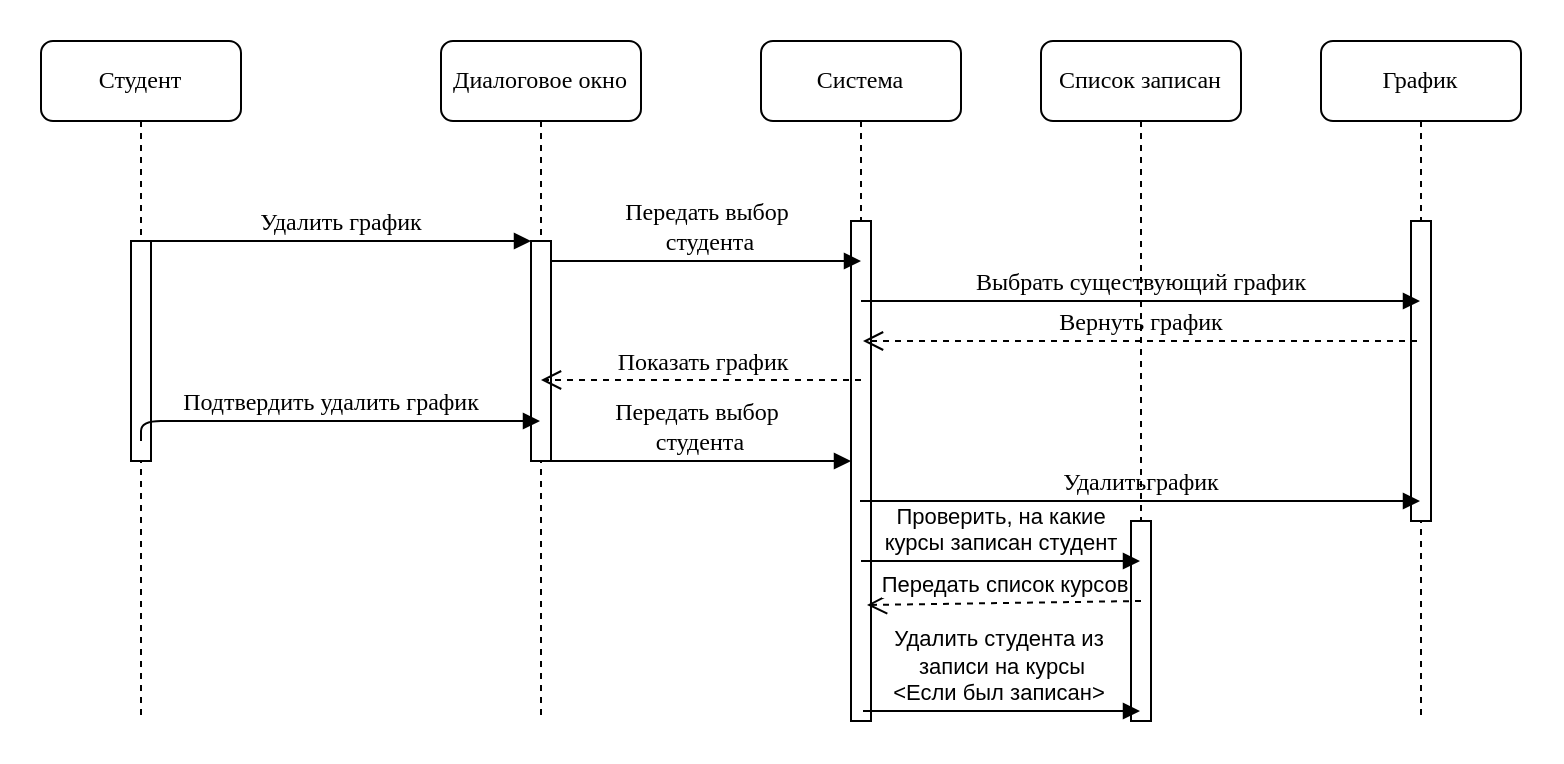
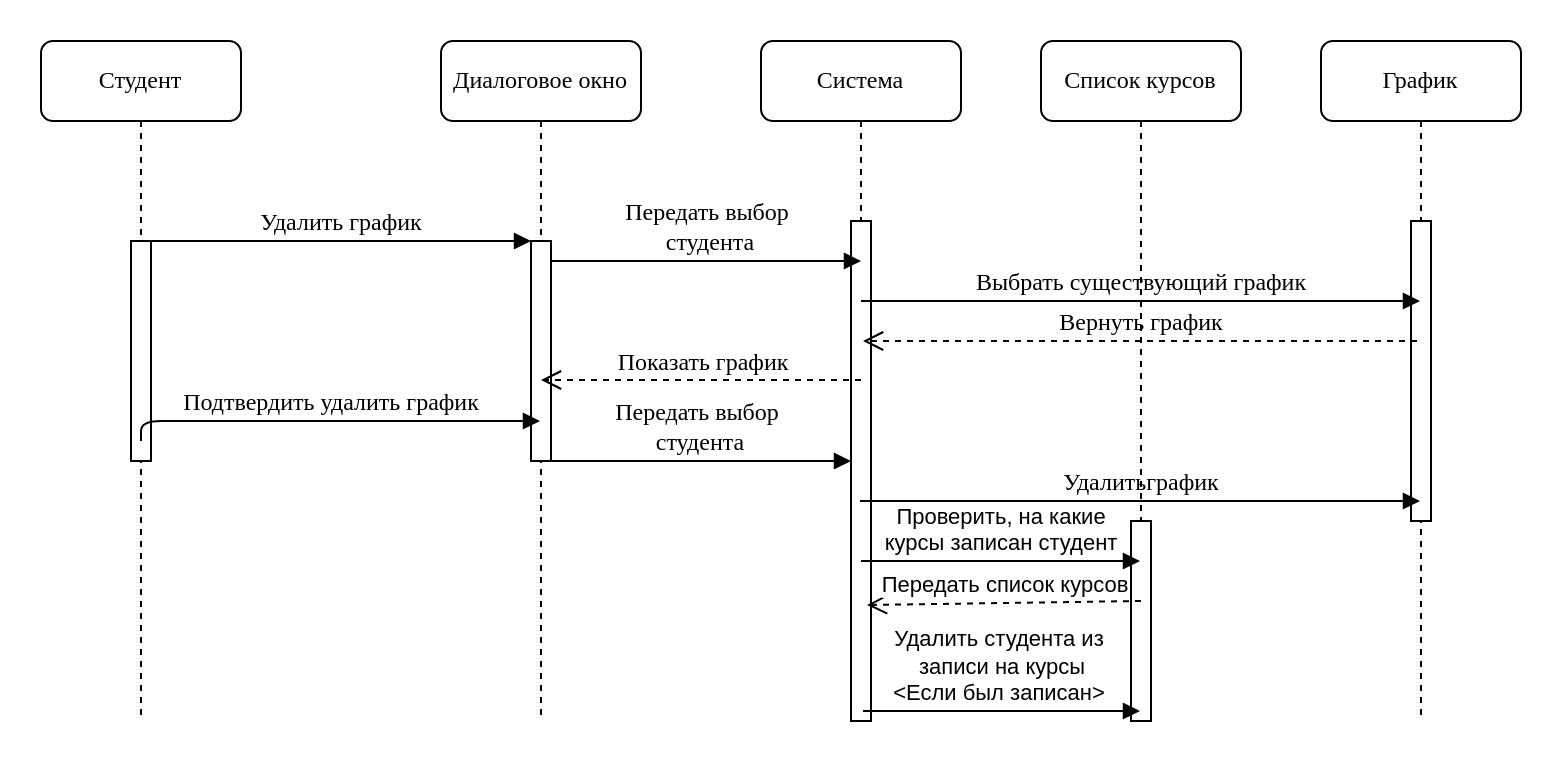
node "Список записан": label "Список записан" -> "Список курсов"
